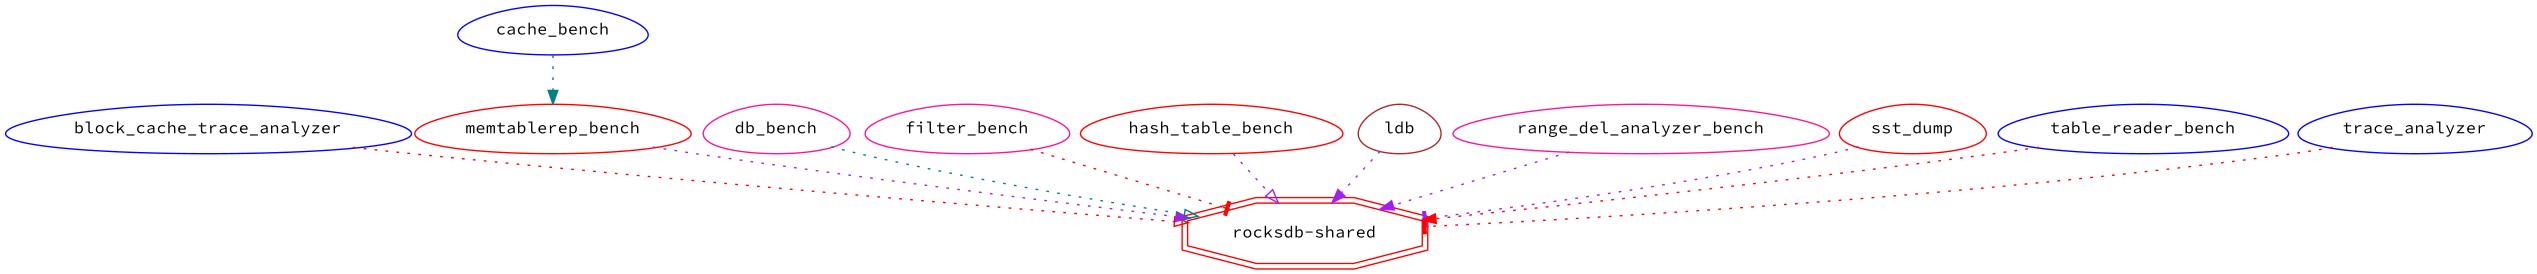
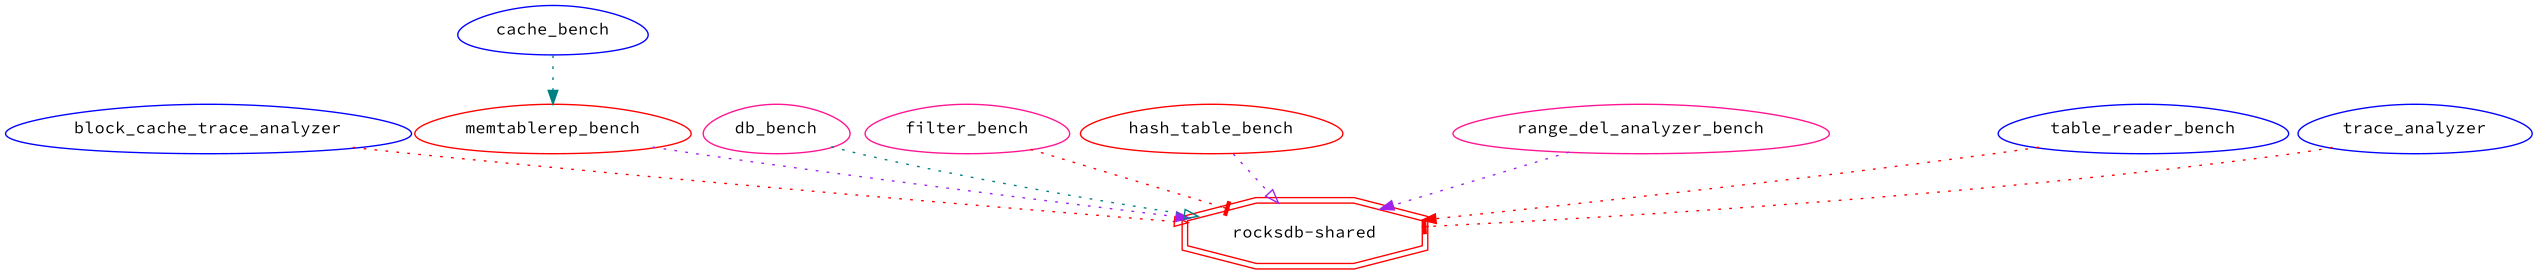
node "ldb": removed
node "sst_dump": removed
